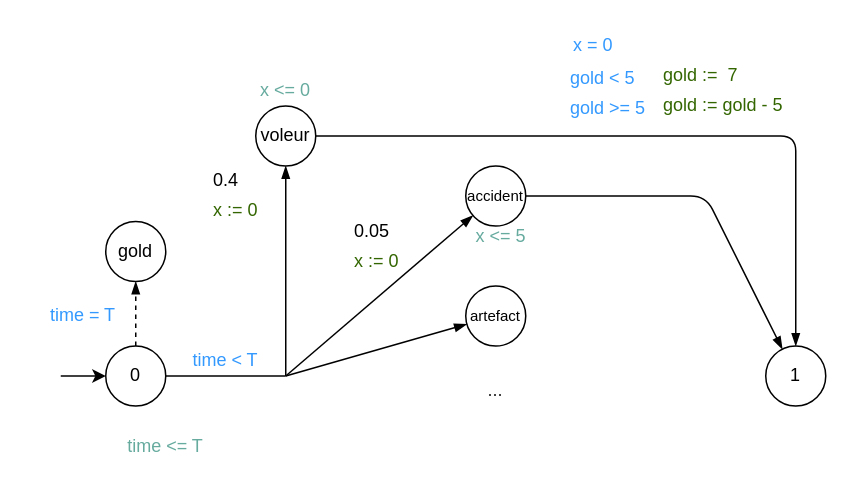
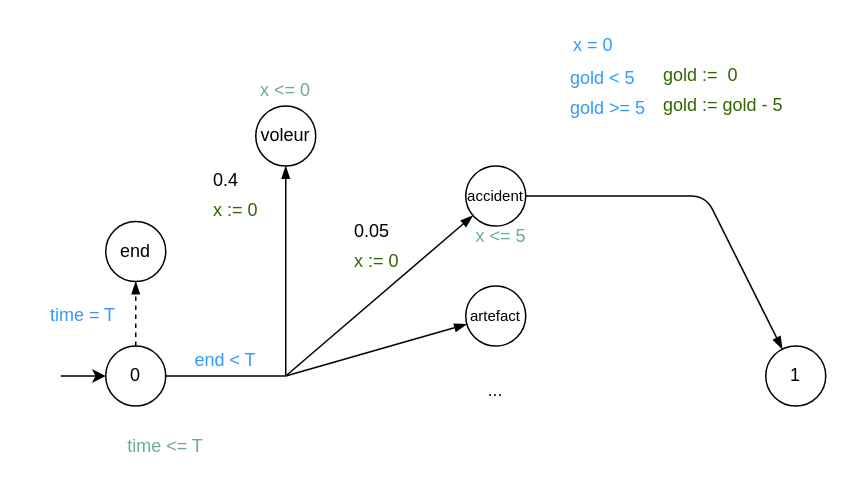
node "gold := 7": label "gold := 7" -> "gold := 0"
edge "voleur" -> "1": removed
node "gold": label "gold" -> "end"
node "time < T": label "time < T" -> "end < T"
